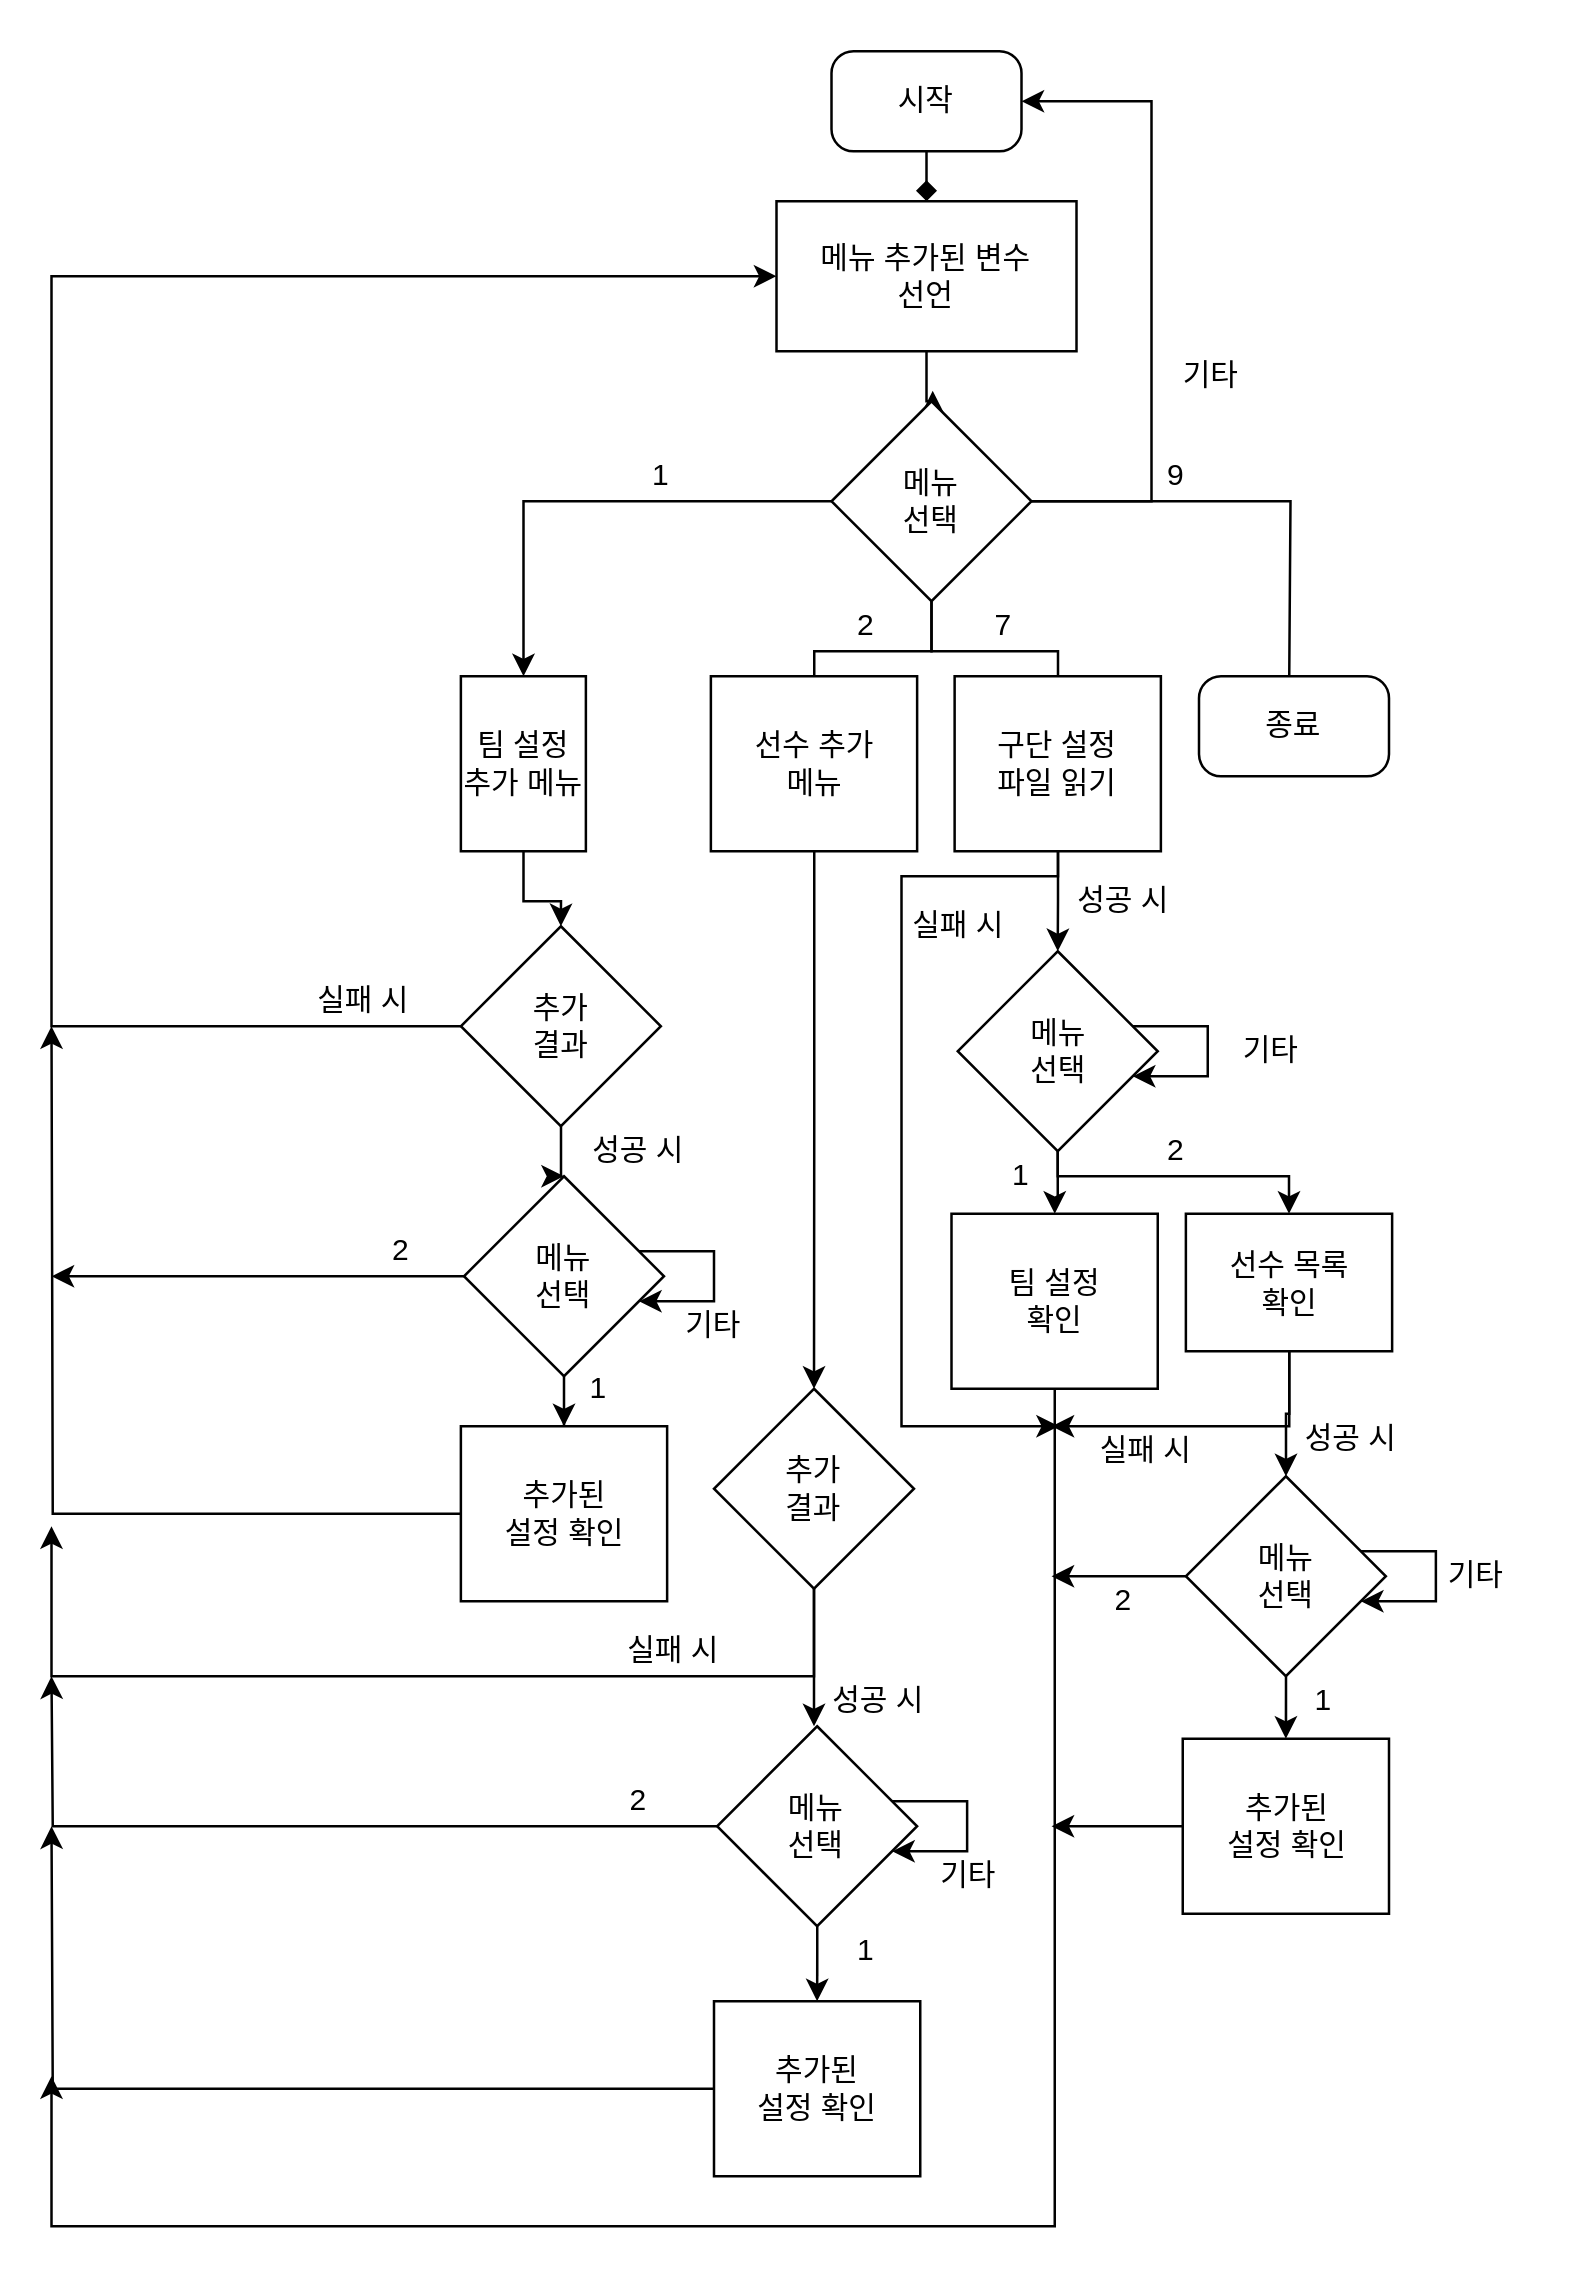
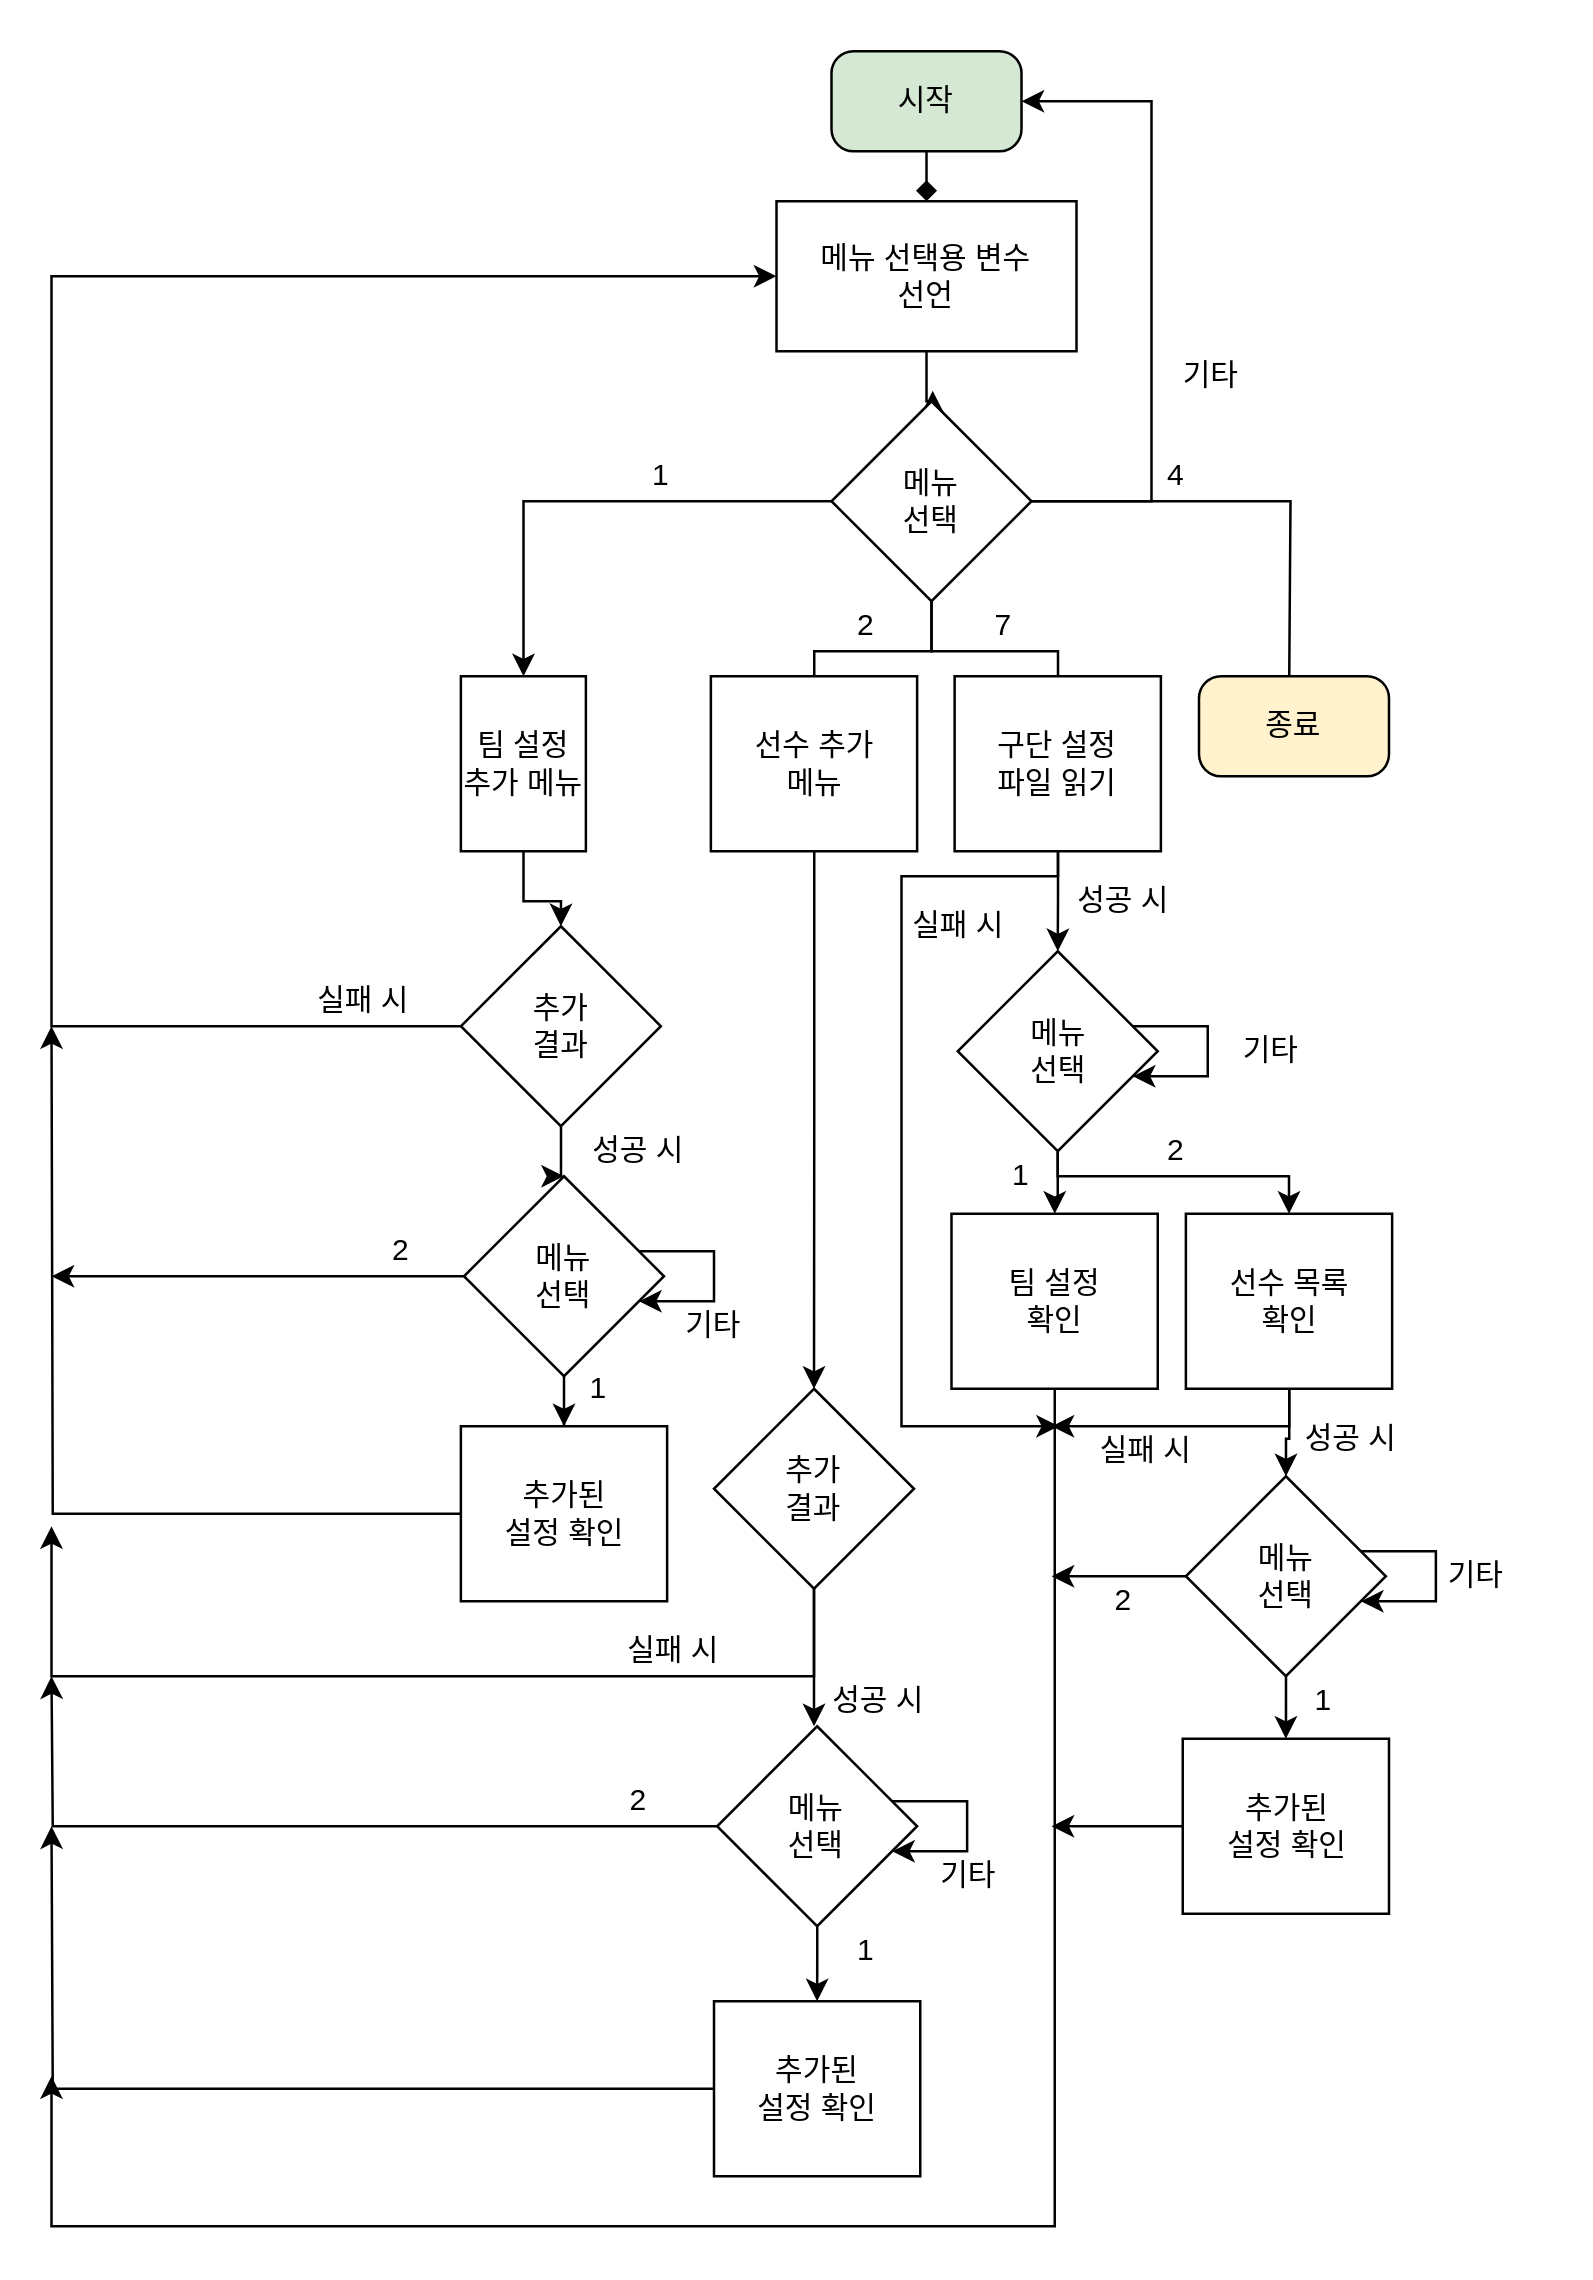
node "시작": fillcolor #ffffff -> #d5e8d4
node "메뉴 추가된 변수 선언": label "메뉴 추가된 변수 선언" -> "메뉴 선택용 변수 선언"
node "9": label "9" -> "4"
node "종료": fillcolor #ffffff -> #fff2cc
node "선수 목록 확인": size 206x138 -> 206x175
